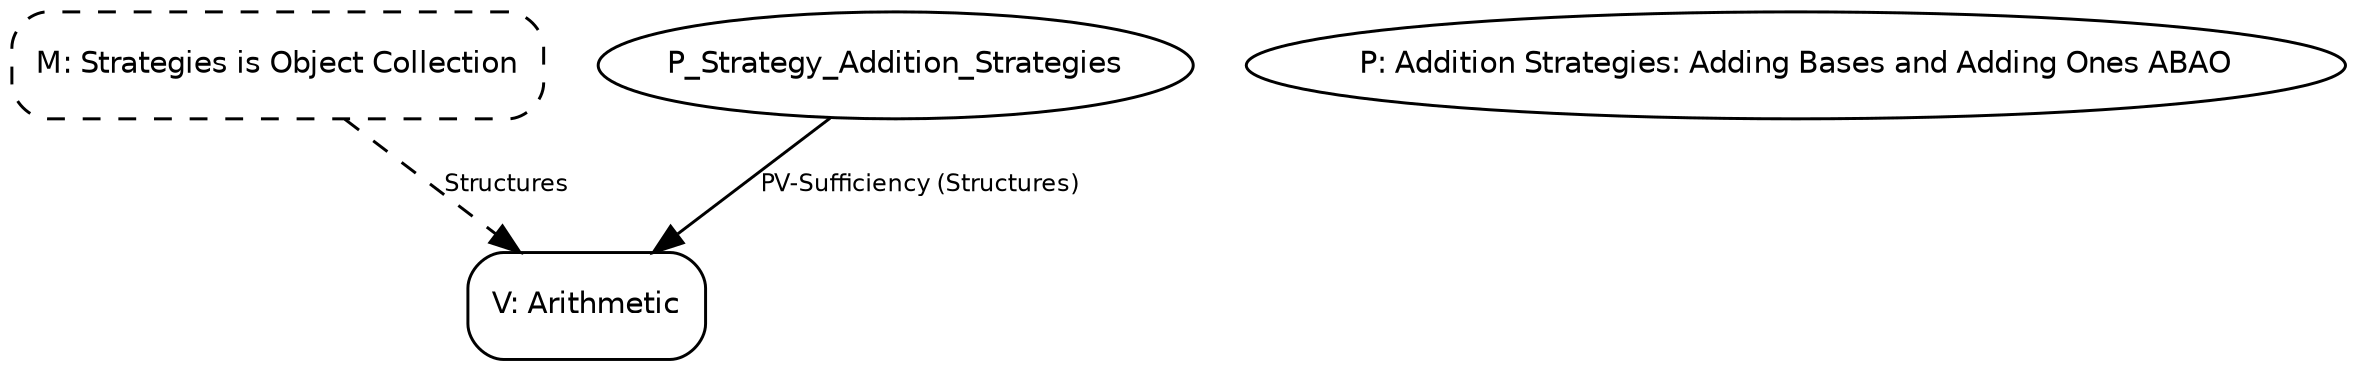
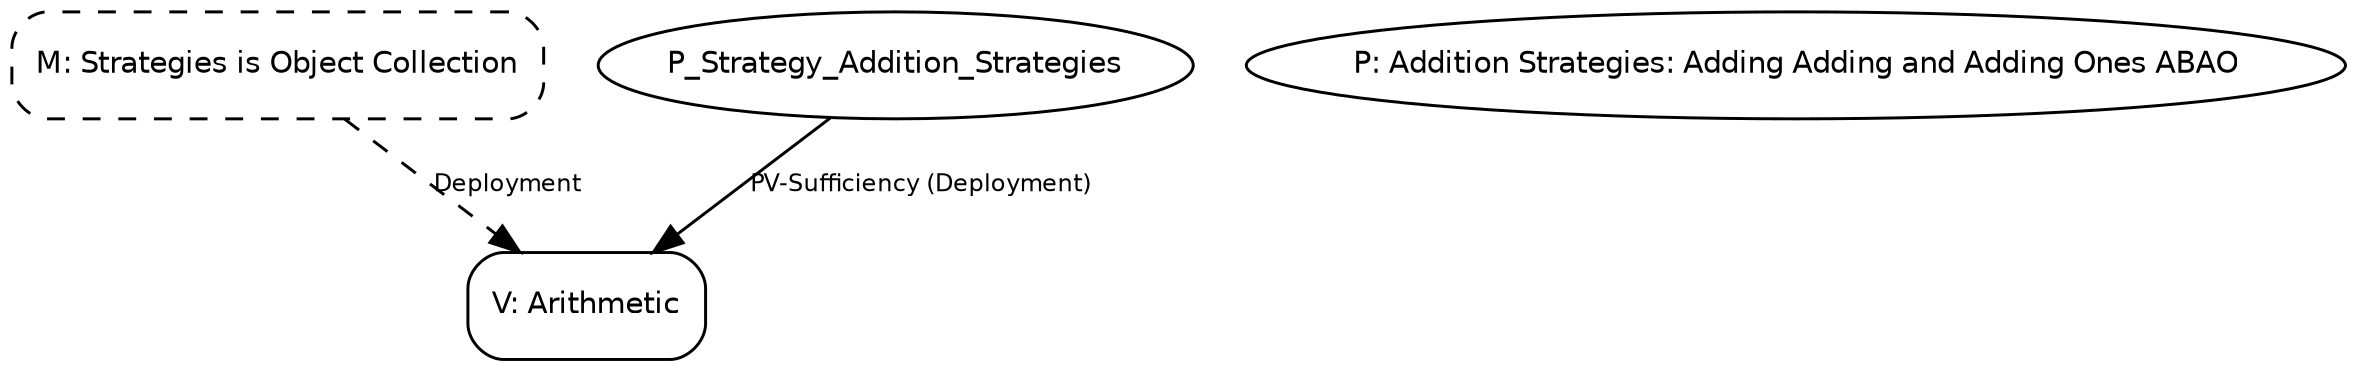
node "P: Addition Strategies: Adding Bases and Adding Ones ABAO": label "P: Addition Strategies: Adding Bases and Adding Ones ABAO" -> "P: Addition Strategies: Adding Adding and Adding Ones ABAO"
edge "M: Strategies is Object Collection" -> "V: Arithmetic": label "Structures" -> "Deployment"
edge "P_Strategy_Addition_Strategies" -> "V: Arithmetic": label "PV-Sufficiency (Structures)" -> "PV-Sufficiency (Deployment)"
